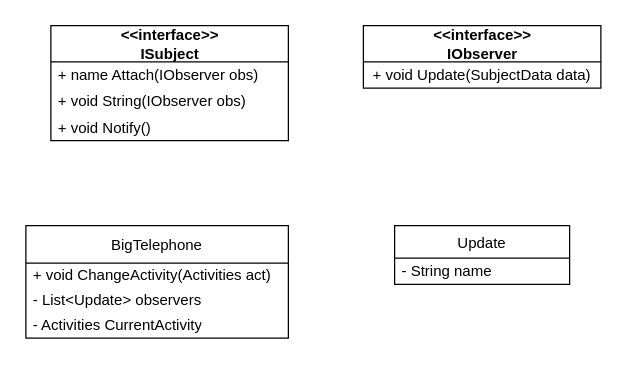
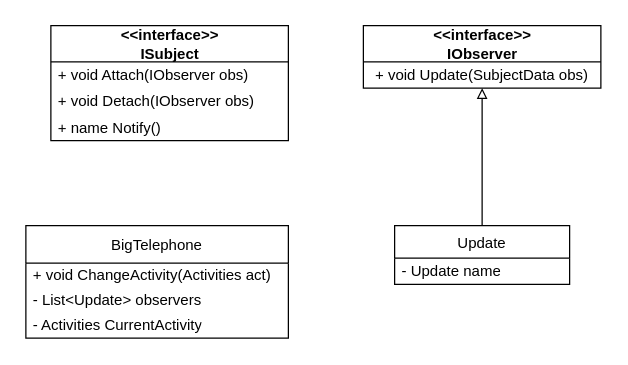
node "+ name Attach(IObserver obs)": label "+ name Attach(IObserver obs)" -> "+ void Attach(IObserver obs)"
node "+ void Update(SubjectData data)": label "+ void Update(SubjectData data)" -> "+ void Update(SubjectData obs)"
node "+ void String(IObserver obs)": label "+ void String(IObserver obs)" -> "+ void Detach(IObserver obs)"
node "+ void Notify()": label "+ void Notify()" -> "+ name Notify()"
edge "Update" -> "<<interface>> IObserver": added
node "- String name": label "- String name" -> "- Update name"
